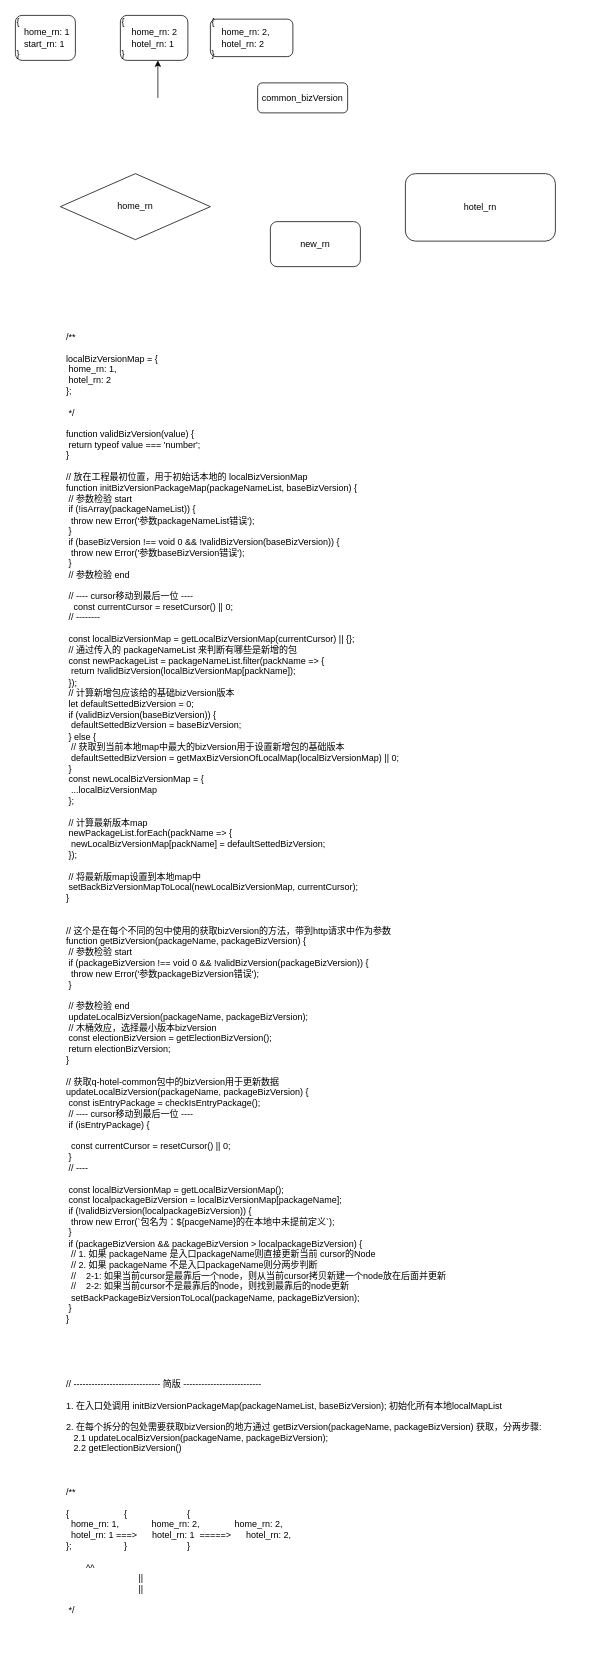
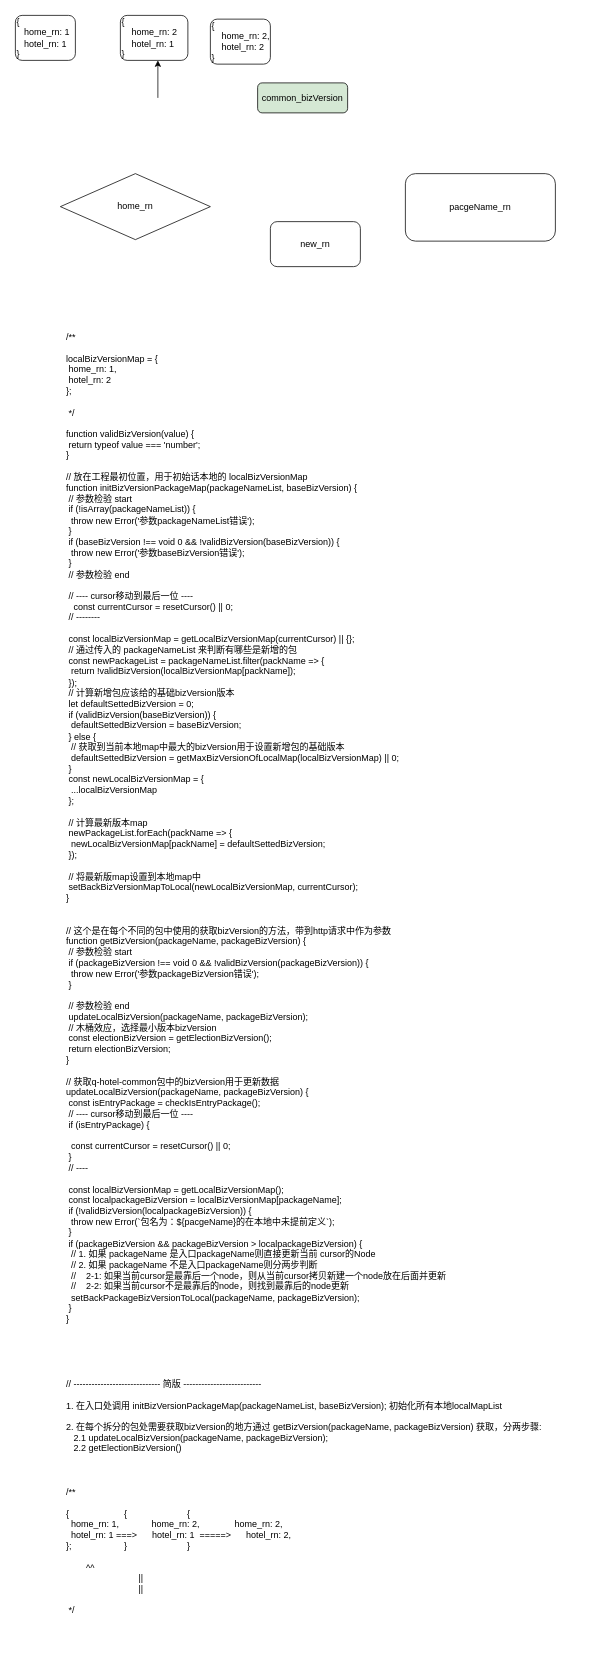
node "{ home_rn: 1 start_rn: 1 }": label "{ home_rn: 1 start_rn: 1 }" -> "{ home_rn: 1 hotel_rn: 1 }"
node "{ home_rn: 2, hotel_rn: 2 }": size 83x38 -> 60x45
node "common_bizVersion": fillcolor #ffffff -> #d5e8d4
node "hotel_rn": label "hotel_rn" -> "pacgeName_rn"
